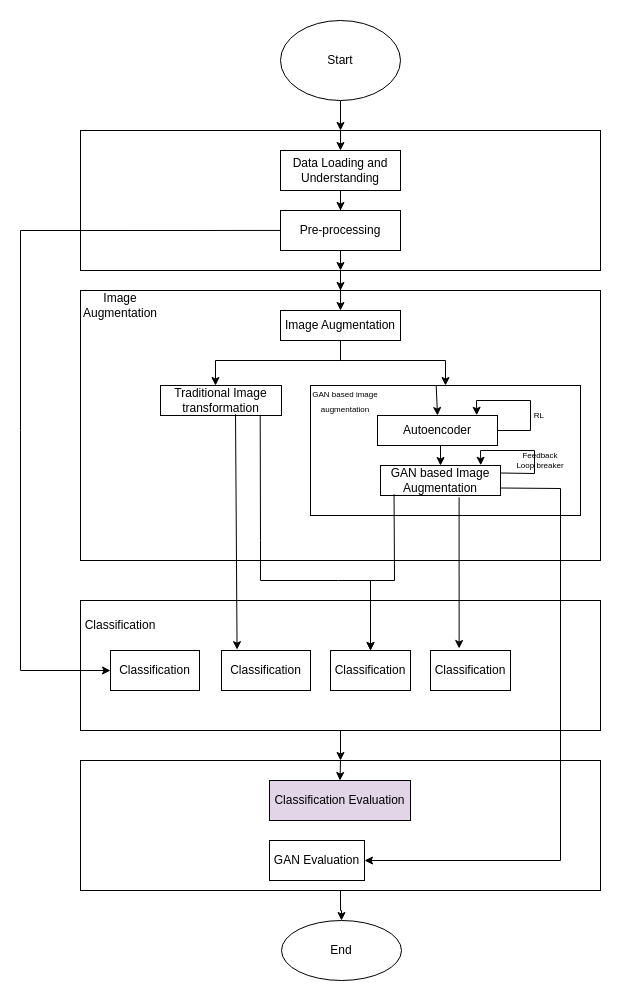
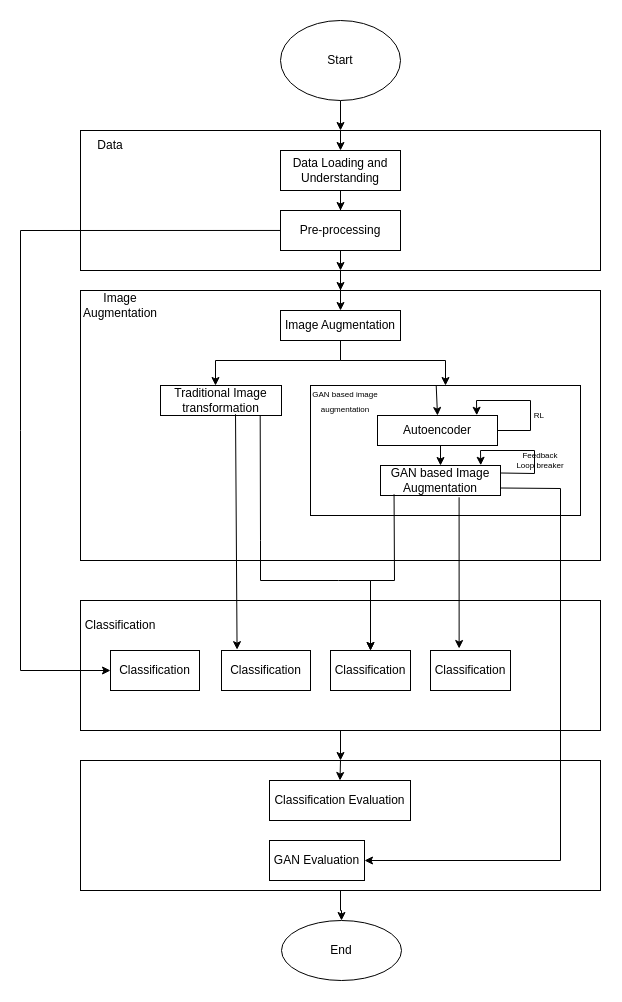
node "Data": added
node "Classification Evaluation": fillcolor #e1d5e7 -> #ffffff
